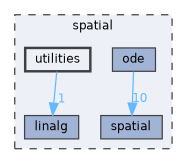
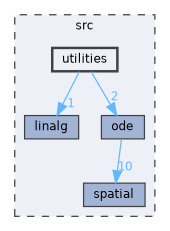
cluster "spatial": label "spatial" -> "src"
edge "utilities" -> "ode": added
